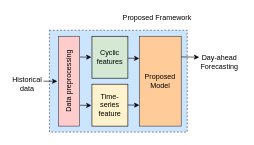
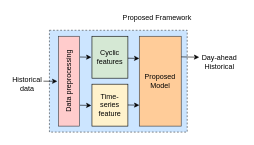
node "Day-ahead Forecasting": label "Day-ahead Forecasting" -> "Day-ahead Historical"
